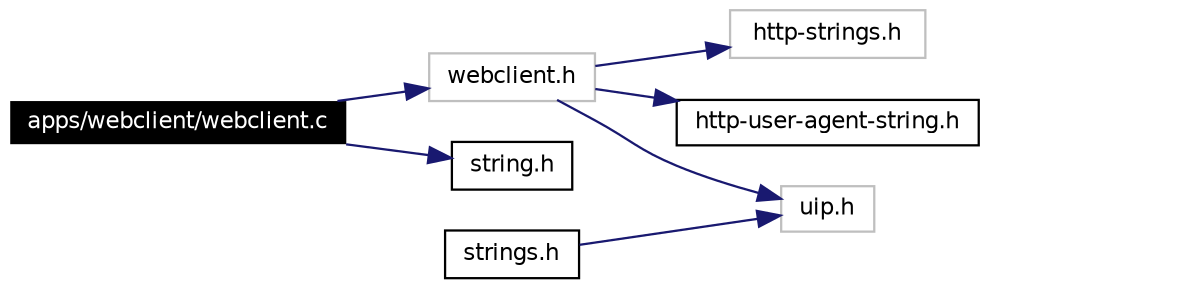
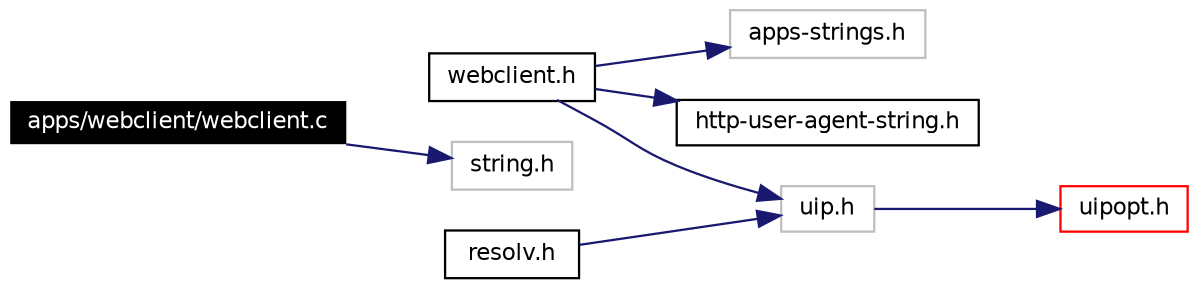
node "http-strings.h": label "http-strings.h" -> "apps-strings.h"
node "webclient.h": color grey75 -> black
edge "apps/webclient/webclient.c" -> "webclient.h": removed
node "string.h": color black -> grey75
node "uipopt.h": added
node "strings.h": label "strings.h" -> "resolv.h"
